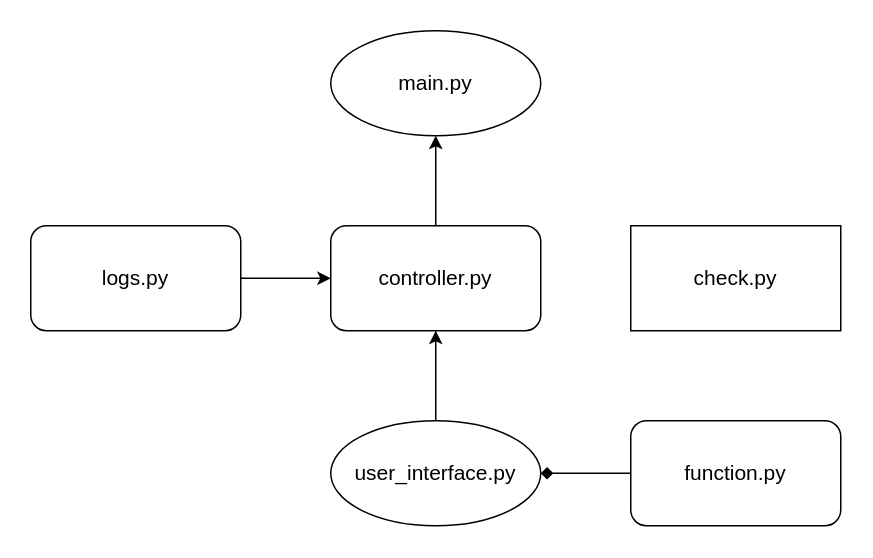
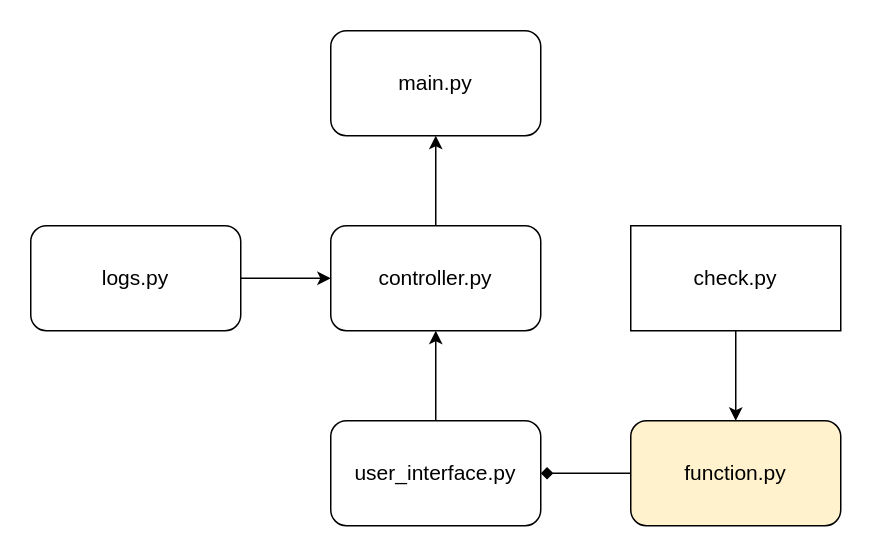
node "main.py": shape ellipse -> rounded rectangle
edge "check.py" -> "function.py": added
node "user_interface.py": shape ellipse -> rounded rectangle
node "function.py": fillcolor #ffffff -> #fff2cc
